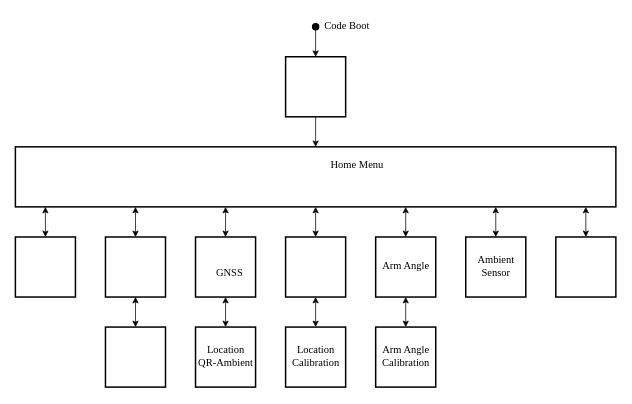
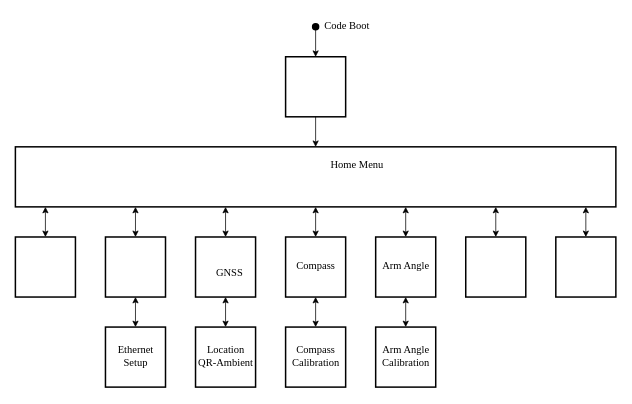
node "Compass": added
node "Ambient Sensor": removed
node "Ethernet Setup": added
node "Location Calibration": label "Location Calibration" -> "Compass Calibration"
